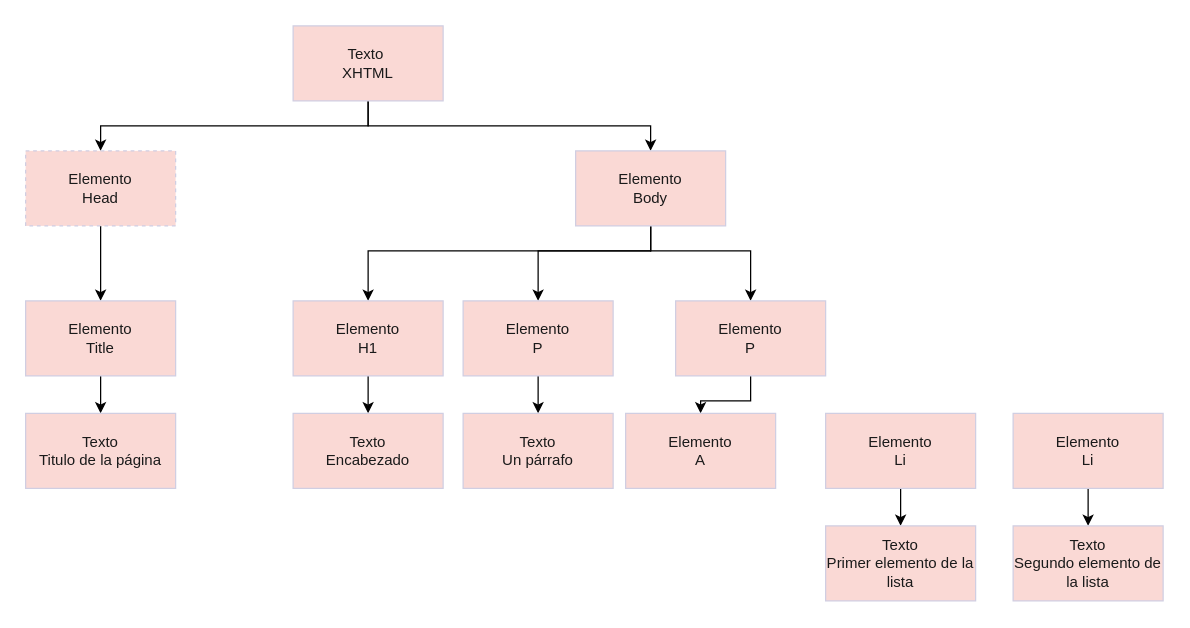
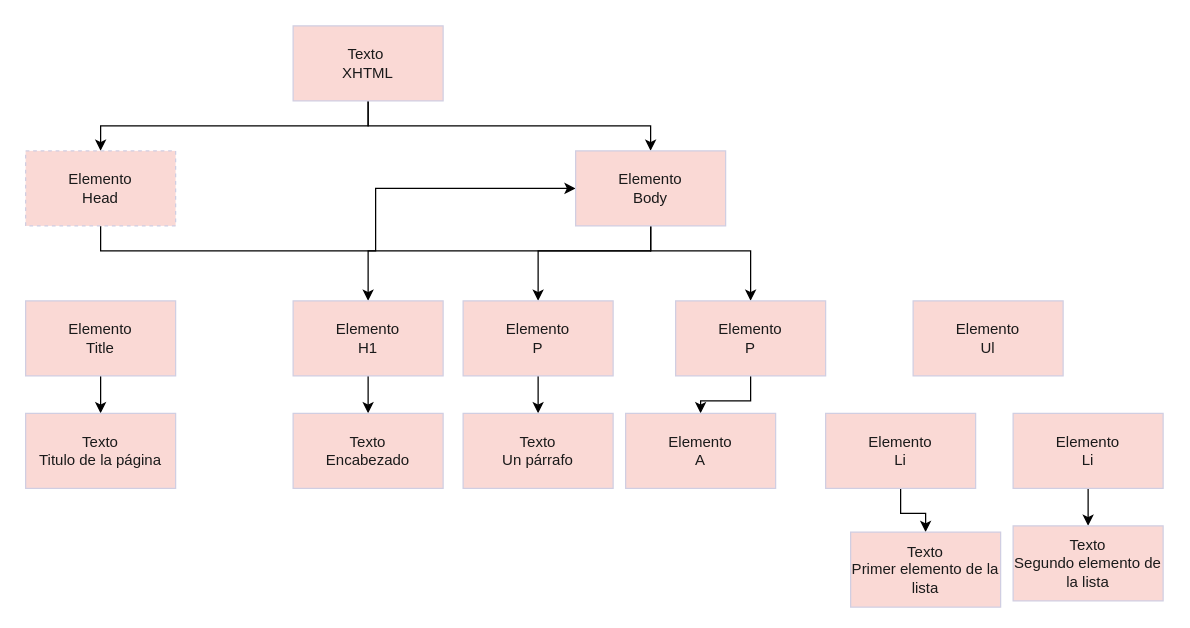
edge "Elemento Head" -> "Elemento Title": now "Elemento Head" -> "Elemento Body"
node "Elemento Ul": added
node "Texto Primer elemento de la lista": moved (901, 563) -> (926, 569)
